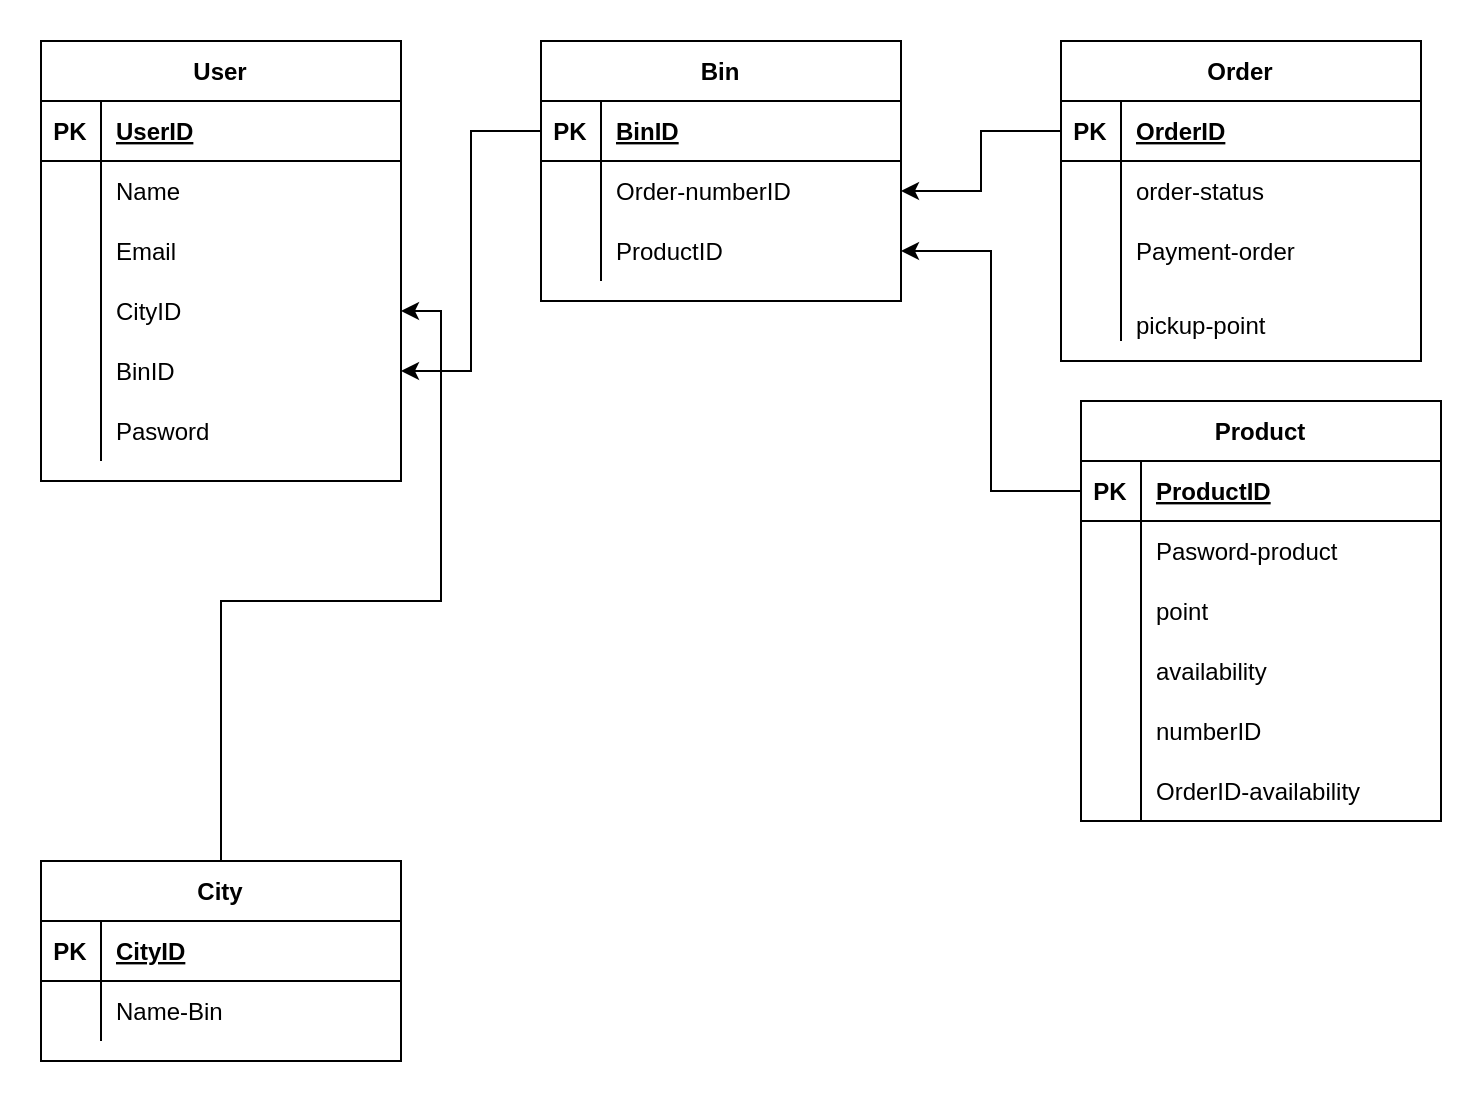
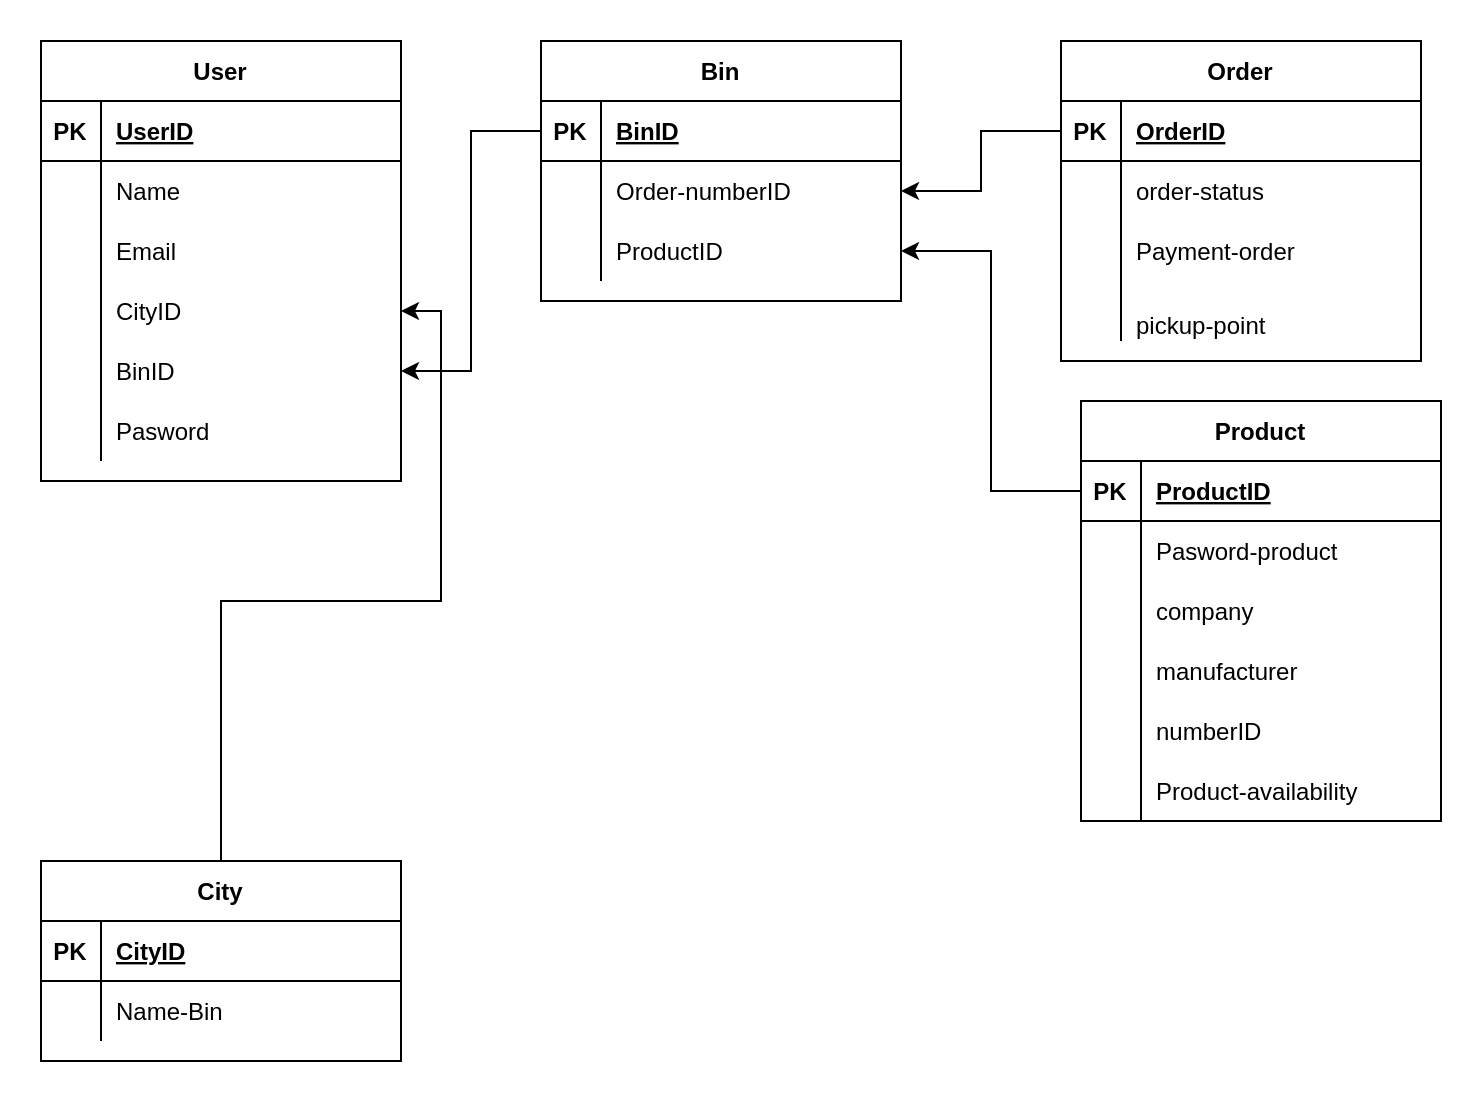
node "point": label "point" -> "company"
node "availability": label "availability" -> "manufacturer"
node "OrderID-availability": label "OrderID-availability" -> "Product-availability"
